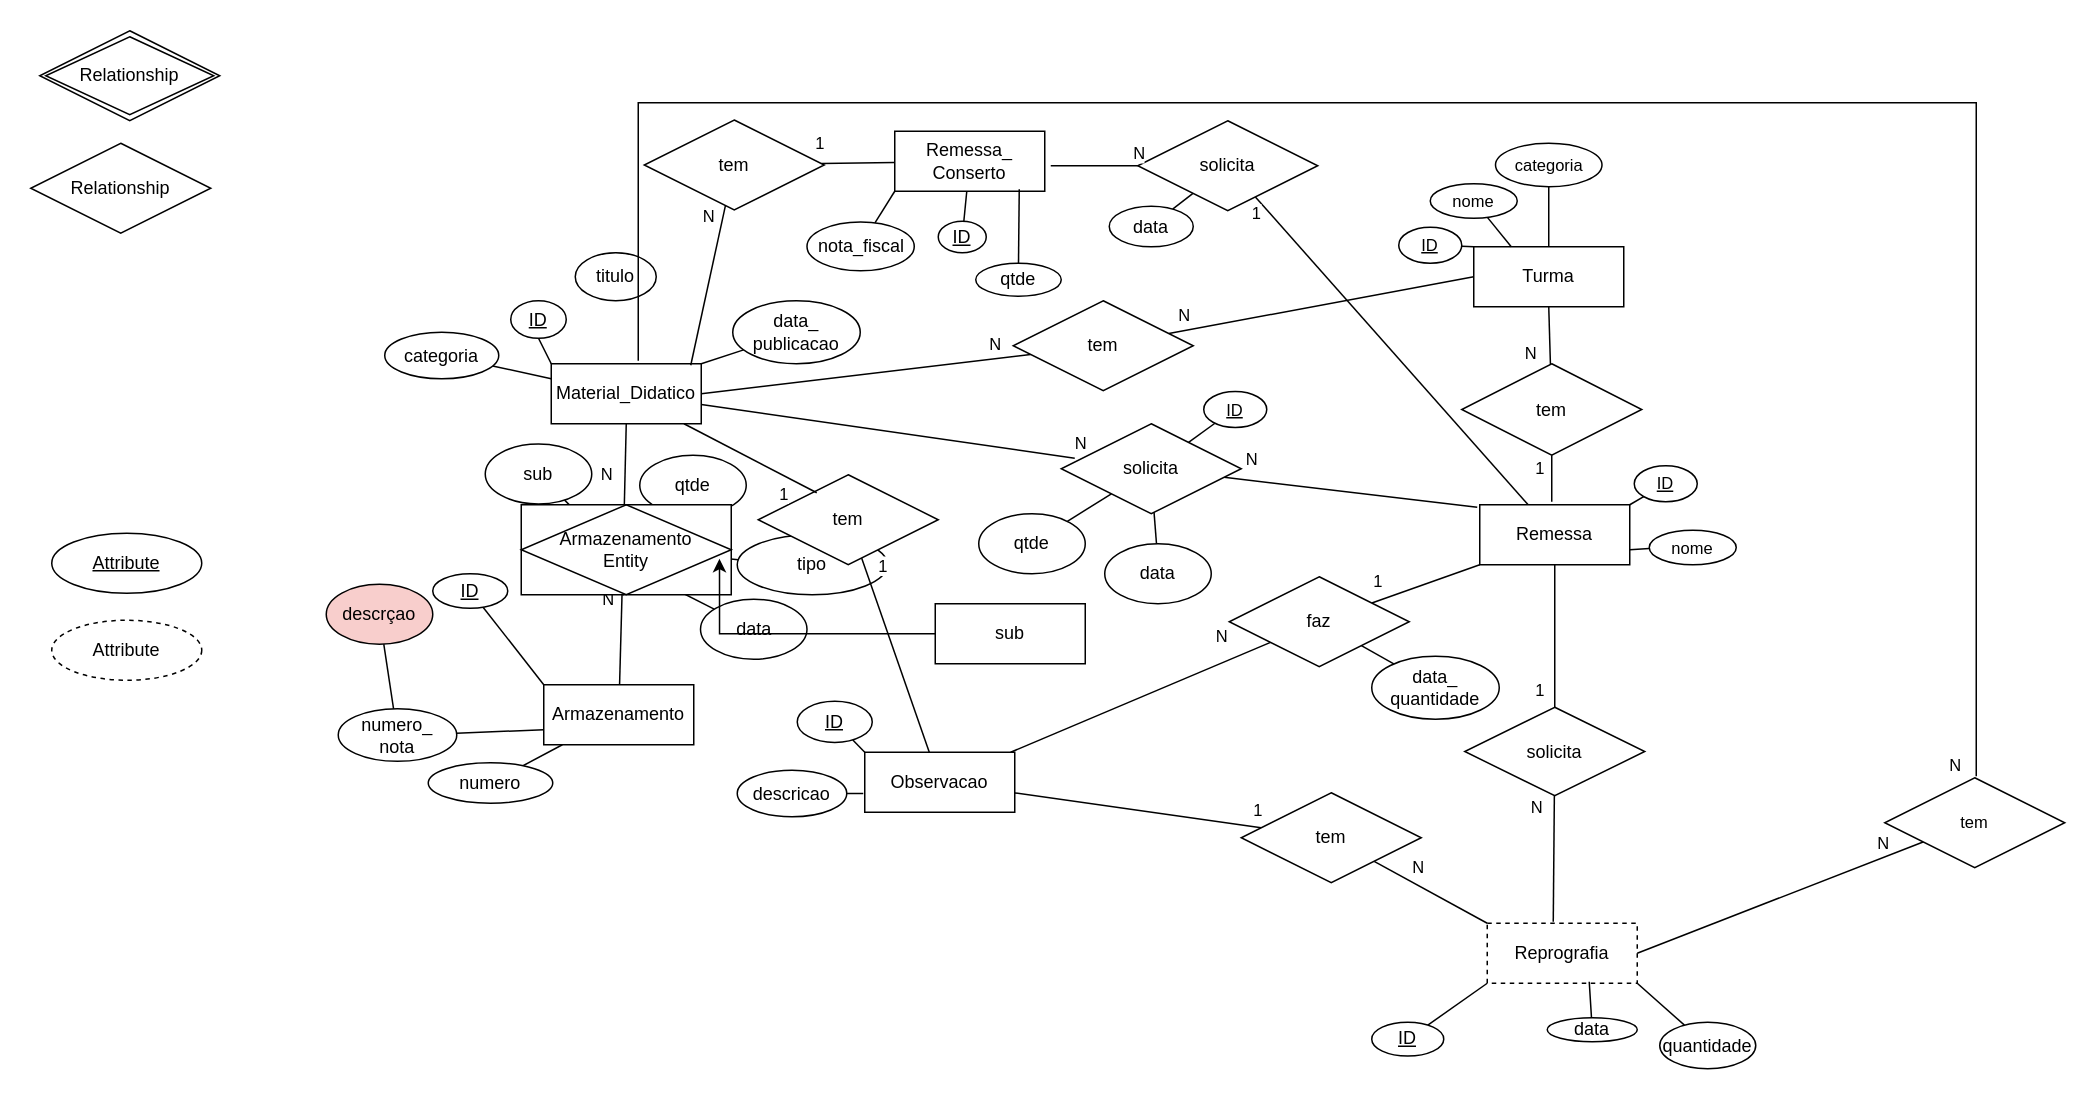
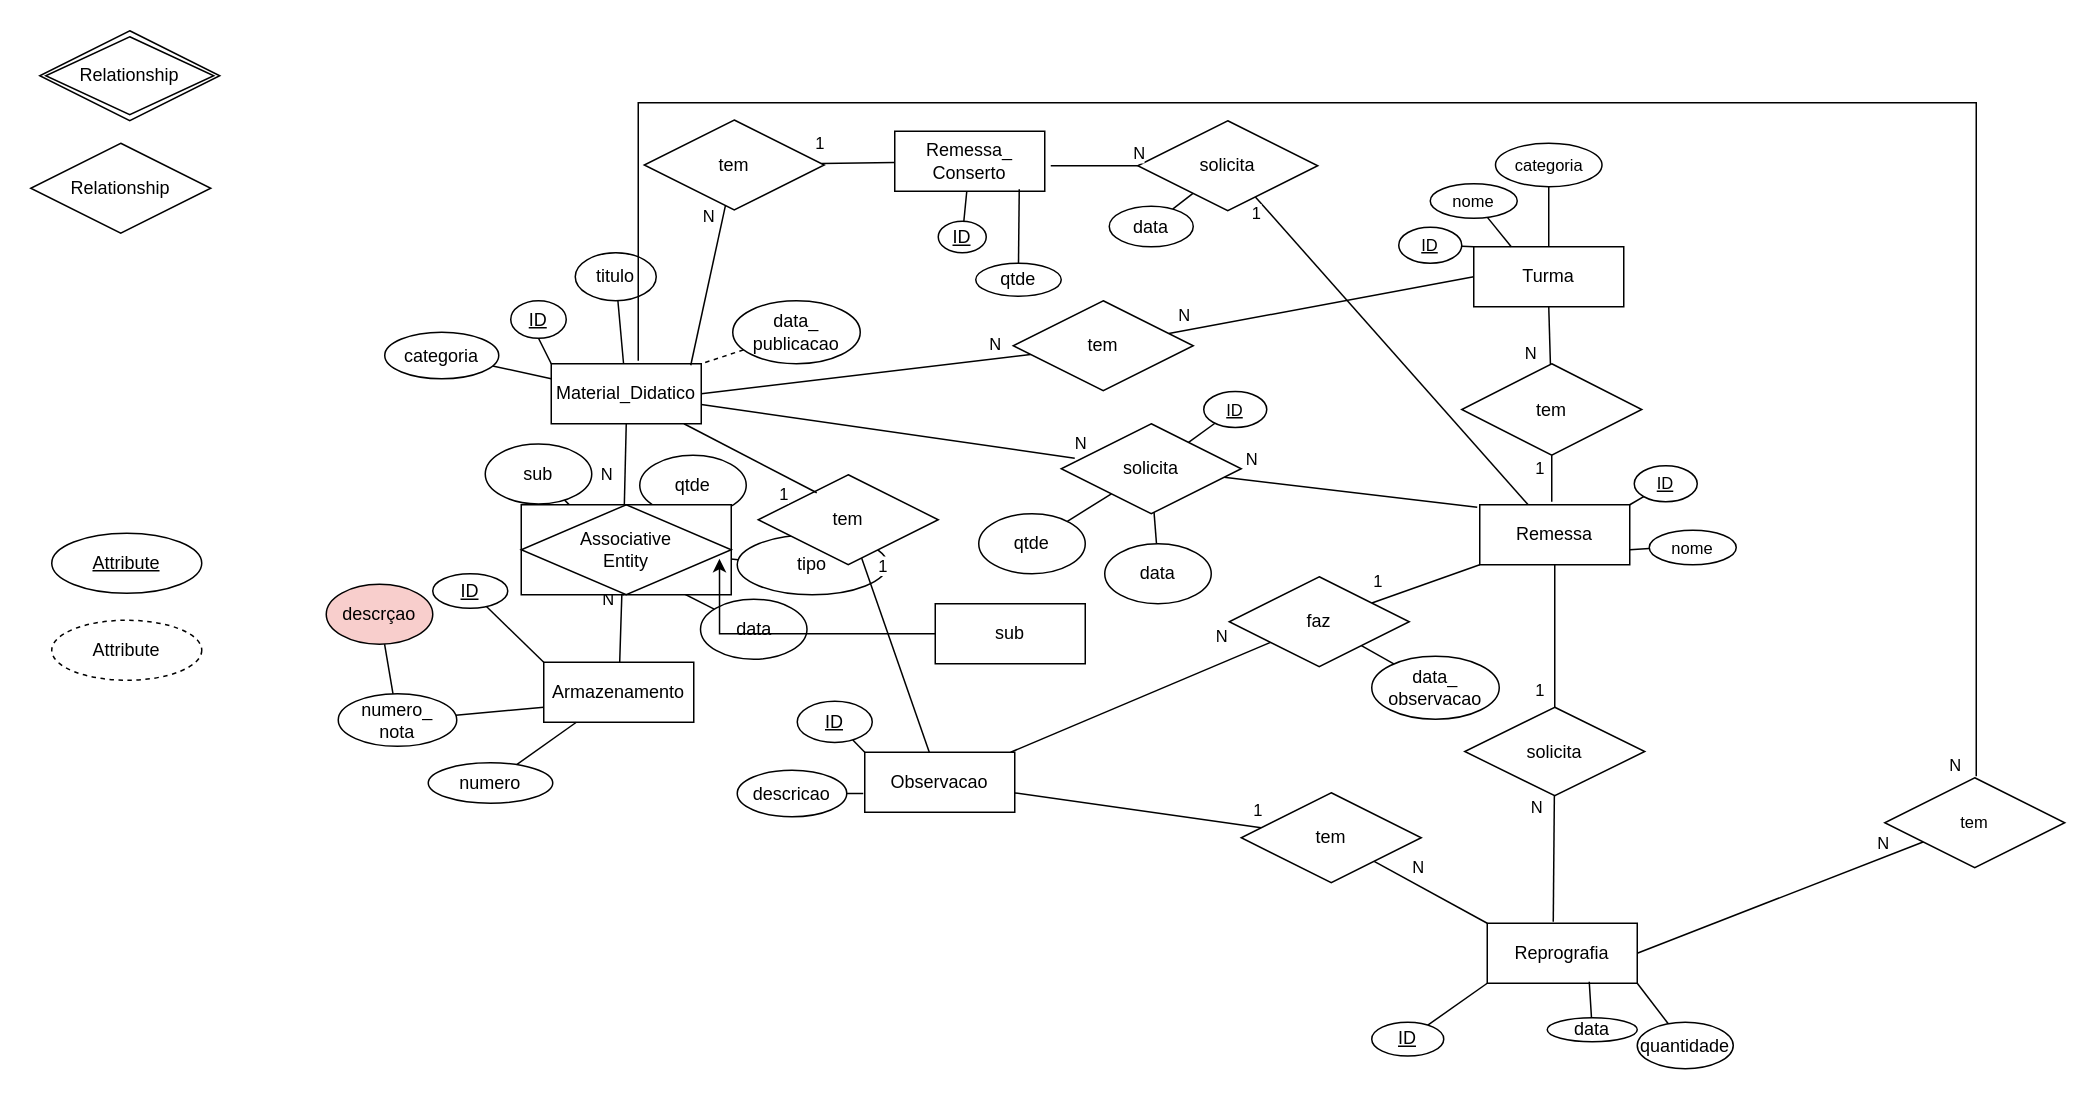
edge "Remessa_ Conserto" -- "nota_fiscal": removed
node "nota_fiscal": removed
edge "titulo" -- "Material_Didatico": added
edge "data_ publicacao" -- "Material_Didatico": style solid -> dashed
node "Armazenamento Entity": label "Armazenamento Entity" -> "Associative Entity"
node "data_ quantidade": label "data_ quantidade" -> "data_ observacao"
node "Armazenamento": moved (619, 715) -> (619, 692)
node "numero_ nota": moved (398, 735) -> (398, 720)
node "Reprografia": style dashed -> solid
node "quantidade": moved (1708, 1046) -> (1685, 1046)
